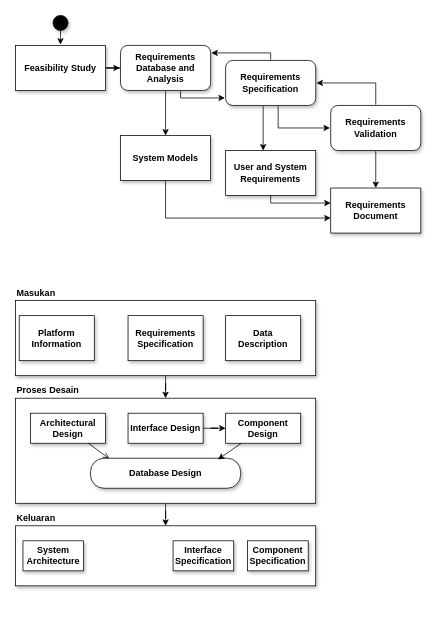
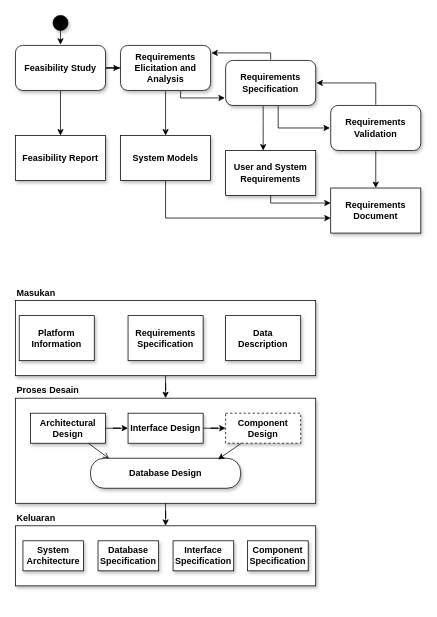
node "Feasibility Study": shape rectangle -> rounded rectangle
node "Requirements Database and Analysis": label "Requirements Database and Analysis" -> "Requirements Elicitation and Analysis"
edge "Feasibility Study" -> "Feasibility Report": added
node "Feasibility Report": added
edge "Architectural Design" -> "Interface Design": added
node "Component Design": style solid -> dashed
node "Database Specification": added
